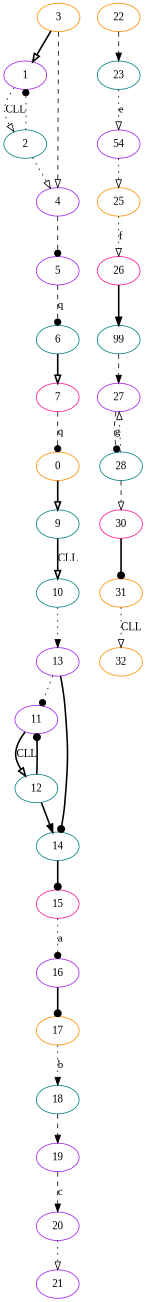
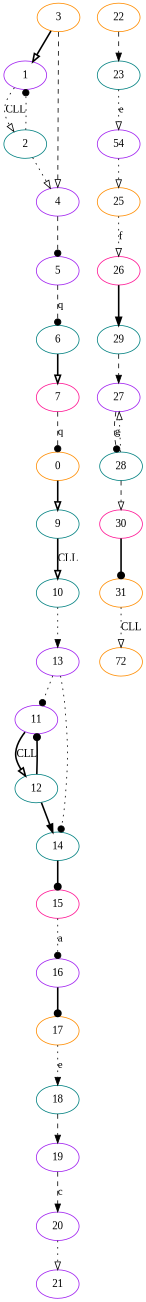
node "99": label "99" -> "29"
node "32": label "32" -> "72"
edge "13" -> "14": style bold -> dotted
edge "17" -> "18": label "b" -> "e"
